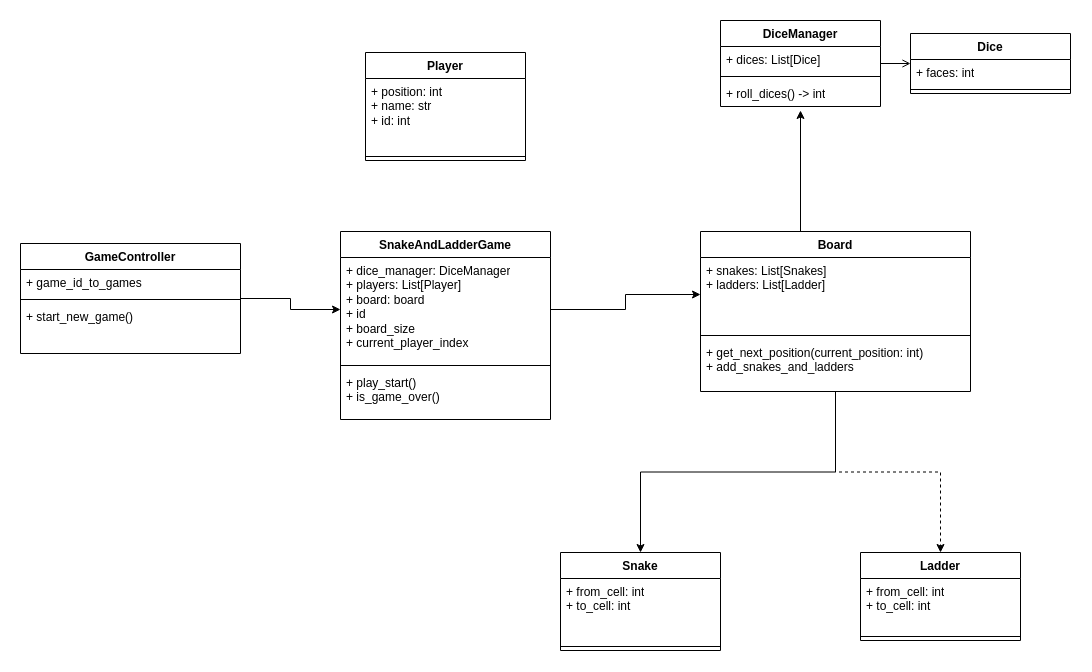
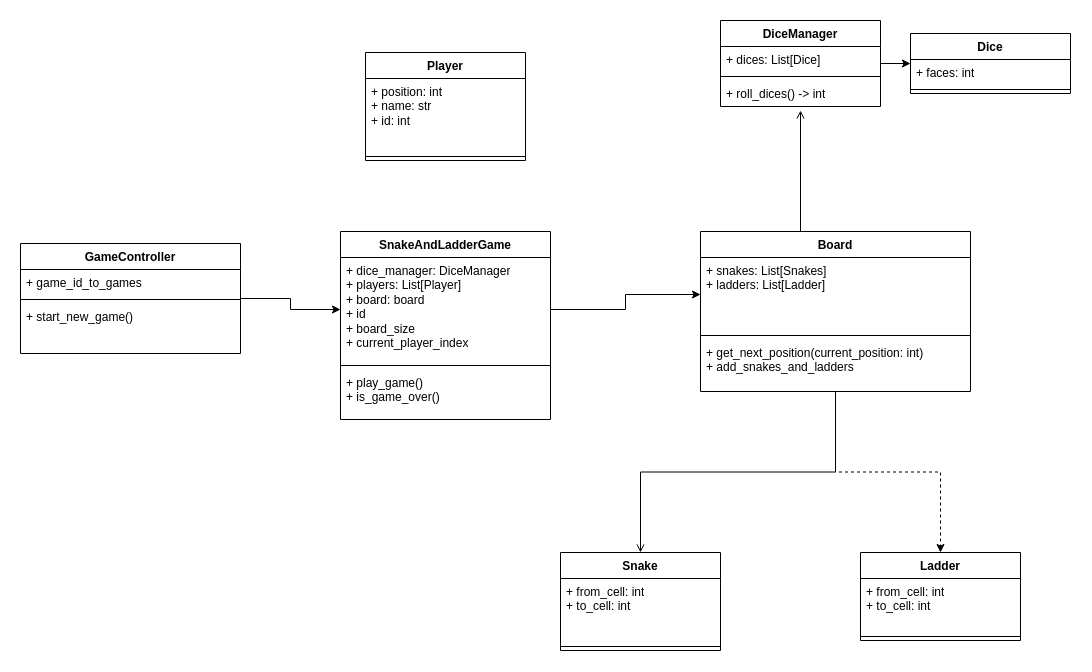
edge "DiceManager" -> "Dice": arrowhead open -> classic
edge "Board" -> "+ roll_dices() -> int": arrowhead classic -> open
node "+ play_start() + is_game_over()": label "+ play_start() + is_game_over()" -> "+ play_game() + is_game_over()"
edge "Board" -> "Snake": arrowhead classic -> open
